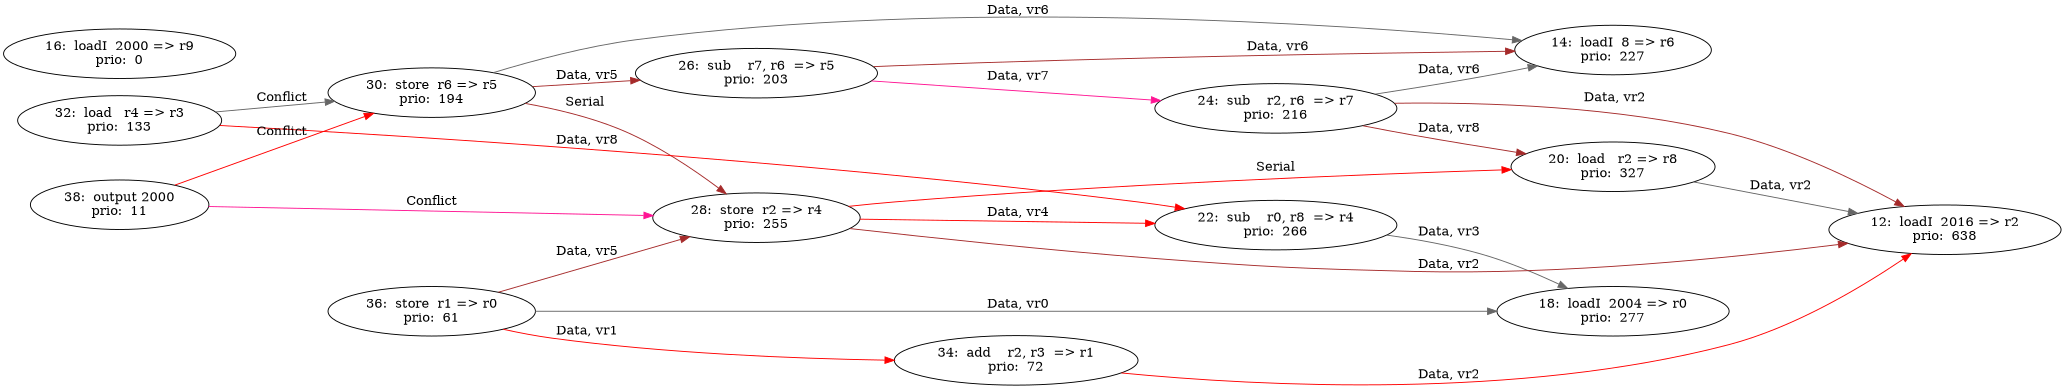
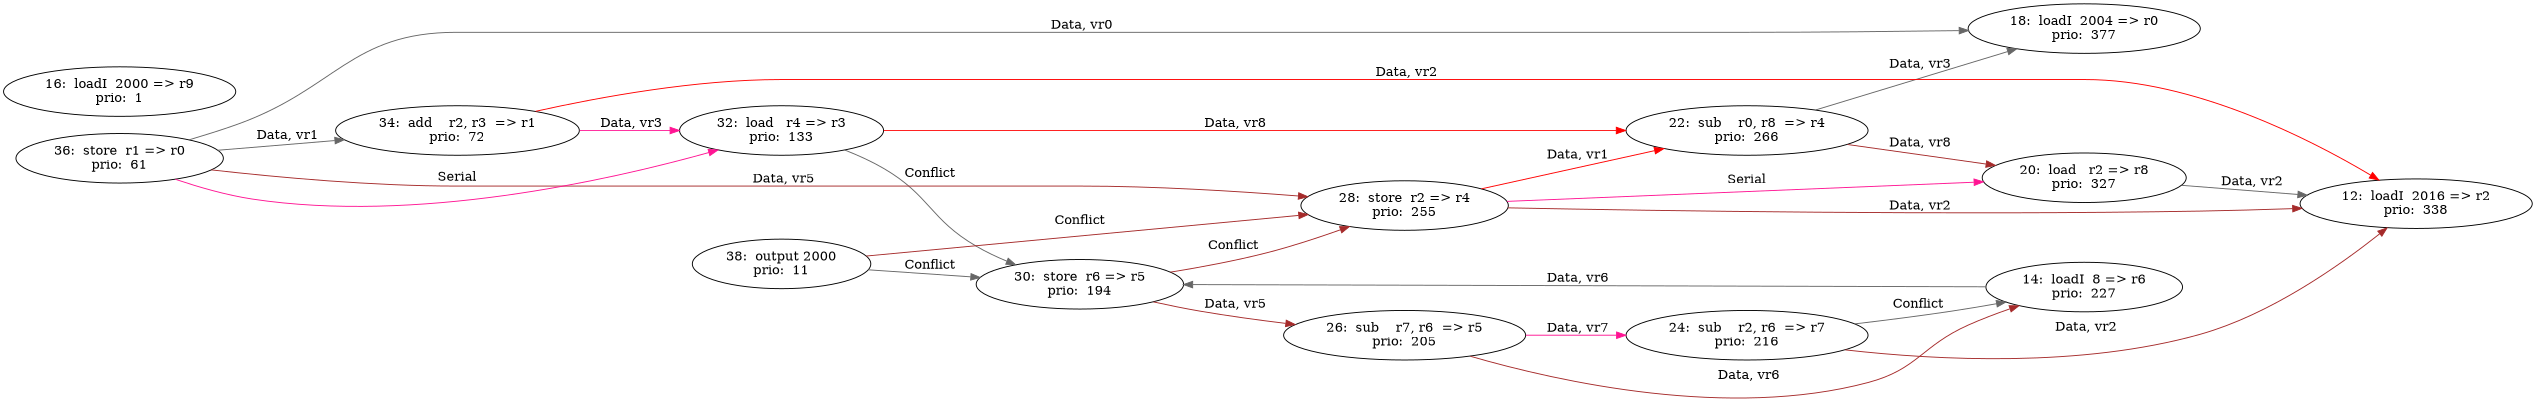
edge "30:  store  r6 => r5 prio:  194" -> "14:  loadI  8 => r6 prio:  227": reversed
node "16:  loadI  2000 => r9 prio:  0": label "16:  loadI  2000 => r9 prio:  0" -> "16:  loadI  2000 => r9 prio:  1"
edge "24:  sub    r2, r6  => r7 prio:  216" -> "14:  loadI  8 => r6 prio:  227": label " Data, vr6" -> " Conflict "
node "26:  sub    r7, r6  => r5 prio:  203": label "26:  sub    r7, r6  => r5 prio:  203" -> "26:  sub    r7, r6  => r5 prio:  205"
edge "30:  store  r6 => r5 prio:  194" -> "28:  store  r2 => r4 prio:  255": label " Serial " -> " Conflict "
edge "34:  add    r2, r3  => r1 prio:  72" -> "32:  load   r4 => r3 prio:  133": added, label "Data, vr3"
edge "24:  sub    r2, r6  => r7 prio:  216" -> "20:  load   r2 => r8 prio:  327": now "22:  sub    r0, r8  => r4 prio:  266" -> "20:  load   r2 => r8 prio:  327"
edge "38:  output 2000 prio:  11" -> "30:  store  r6 => r5 prio:  194": color red -> gray40
edge "28:  store  r2 => r4 prio:  255" -> "20:  load   r2 => r8 prio:  327": color red -> deeppink
edge "36:  store  r1 => r0 prio:  61" -> "32:  load   r4 => r3 prio:  133": added, label "Serial"
edge "38:  output 2000 prio:  11" -> "28:  store  r2 => r4 prio:  255": color deeppink -> brown
edge "28:  store  r2 => r4 prio:  255" -> "22:  sub    r0, r8  => r4 prio:  266": label " Data, vr4" -> " Data, vr1"
node "12:  loadI  2016 => r2 prio:  638": label "12:  loadI  2016 => r2 prio:  638" -> "12:  loadI  2016 => r2 prio:  338"
node "18:  loadI  2004 => r0 prio:  277": label "18:  loadI  2004 => r0 prio:  277" -> "18:  loadI  2004 => r0 prio:  377"
edge "36:  store  r1 => r0 prio:  61" -> "34:  add    r2, r3  => r1 prio:  72": color red -> gray40
